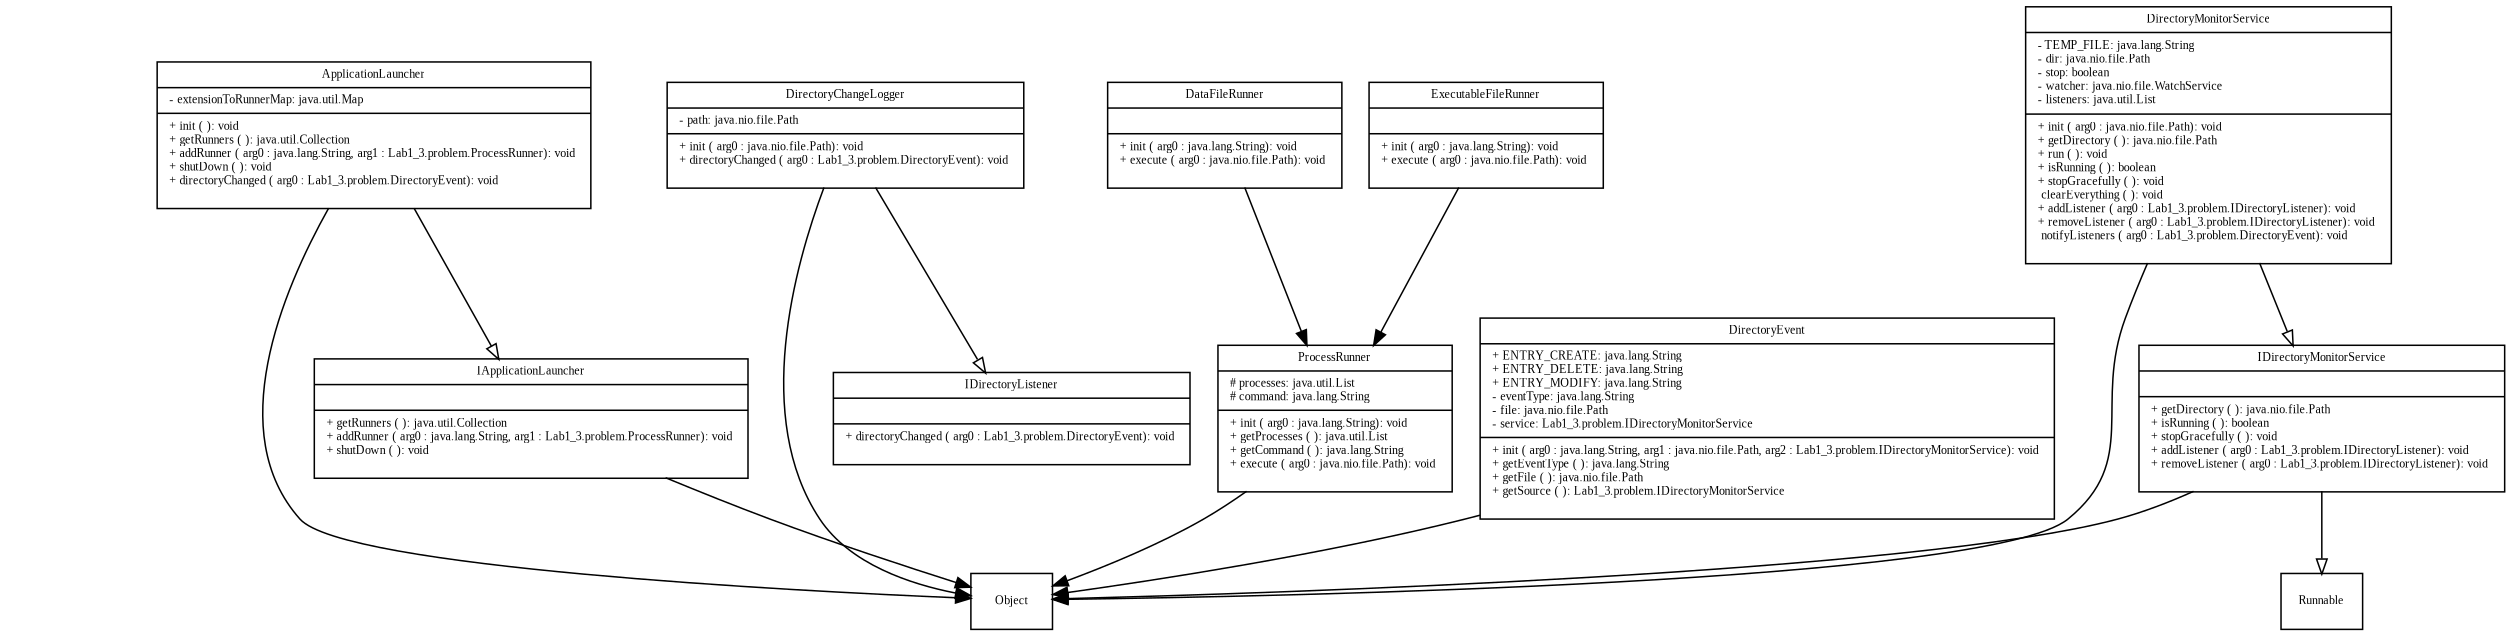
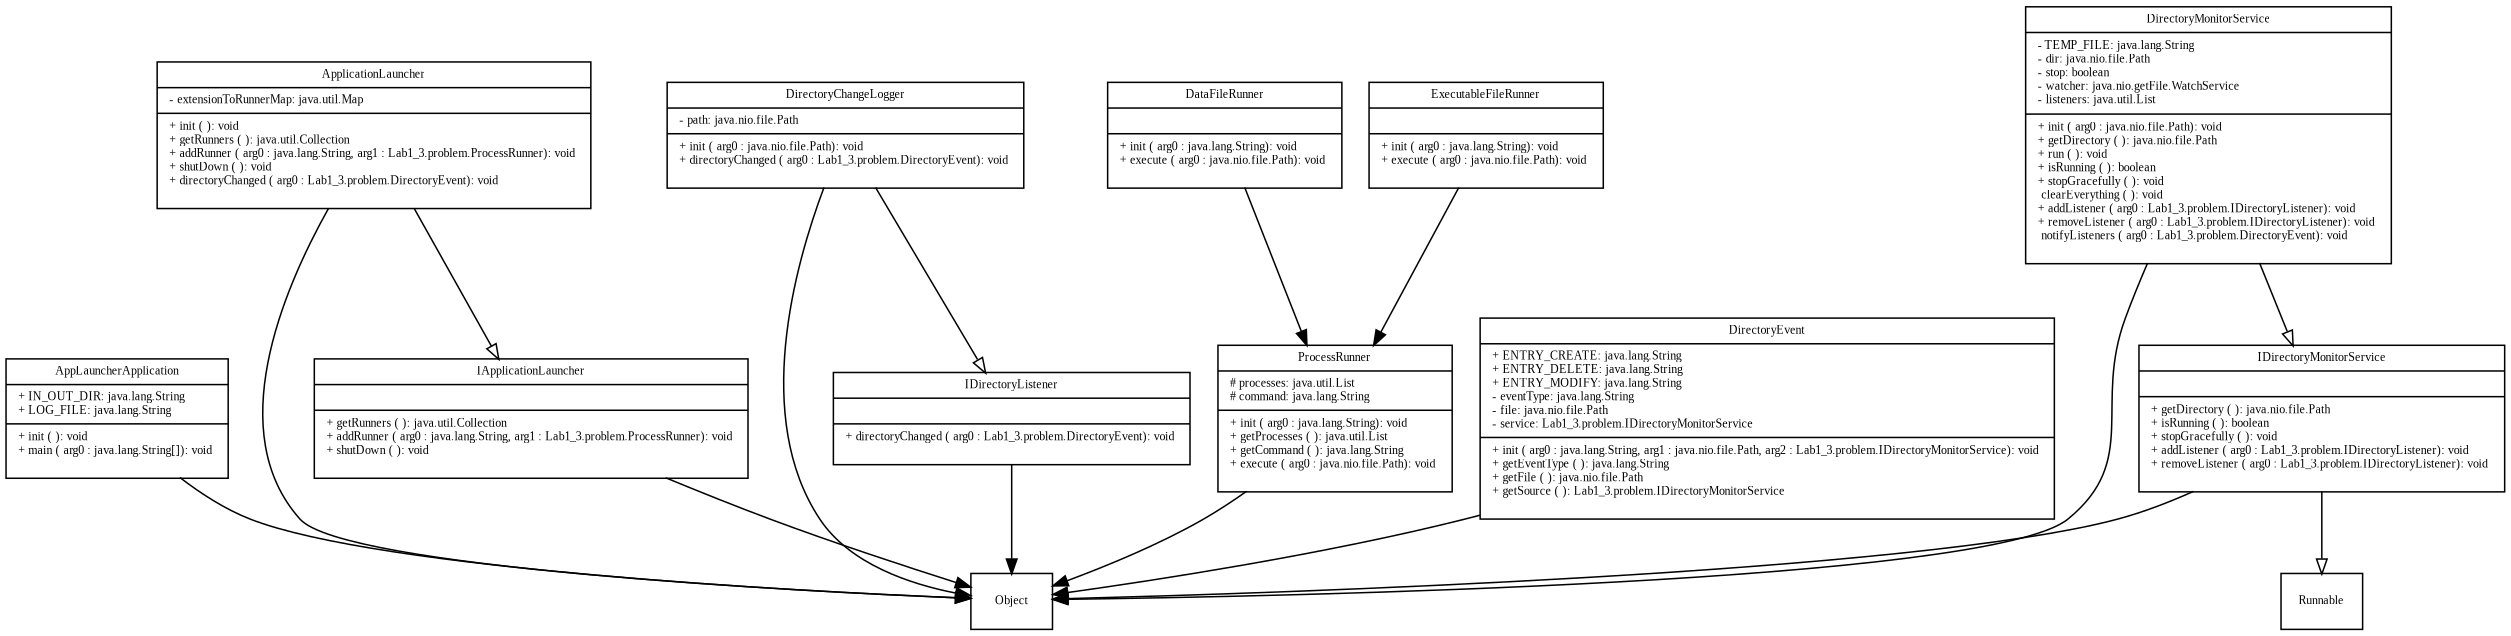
node "DirectoryMonitorService": text "- watcher: java.nio.file.WatchService" -> "- watcher: java.nio.getFile.WatchService"
node "AppLauncherApplication": added
edge "IDirectoryListener" -> "Object": added
